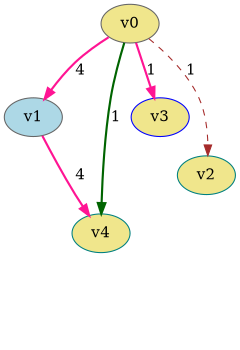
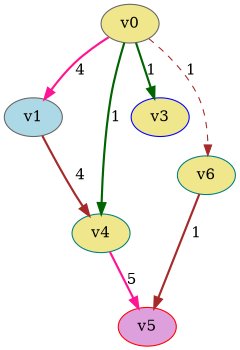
edge "v0" -> "v3": color deeppink -> darkgreen
edge "v1" -> "v4": color deeppink -> brown
node "v2": label "v2" -> "v6"
node "v5": added
